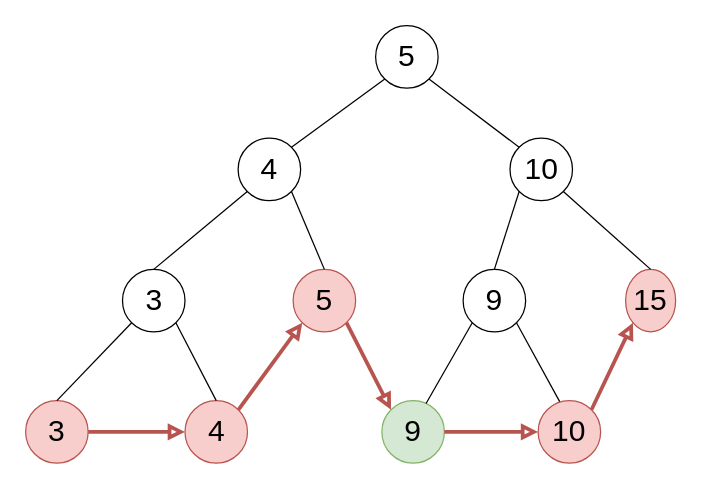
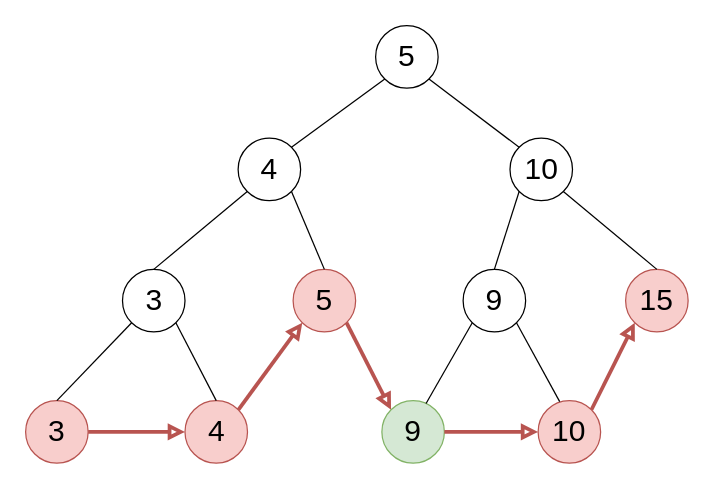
node "15": size 50x63 -> 63x63
